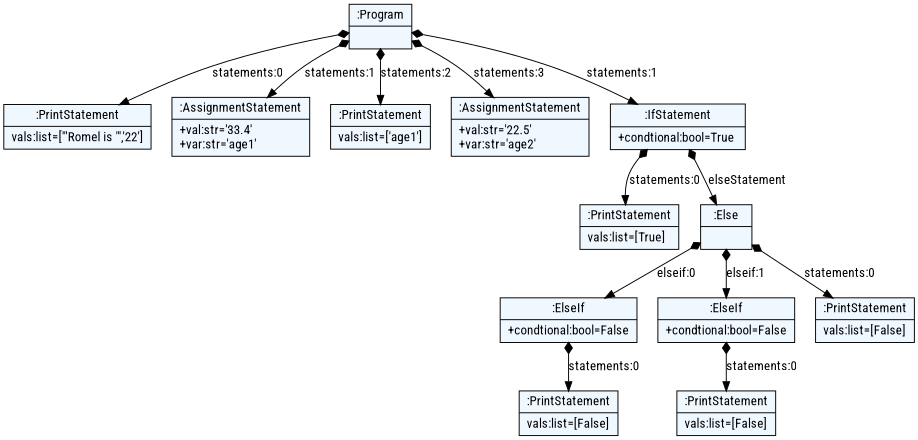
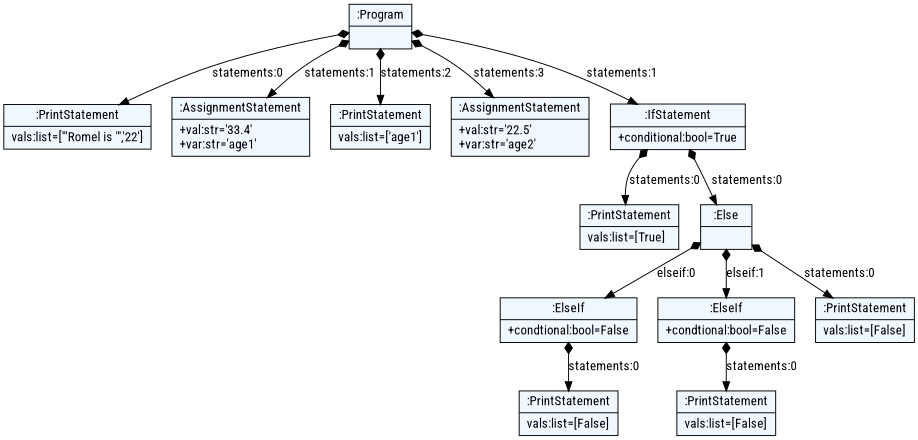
node ":IfStatement": text "+condtional:bool=True" -> "+conditional:bool=True"
edge ":IfStatement" -- ":Else": label "elseStatement" -> "statements:0"
